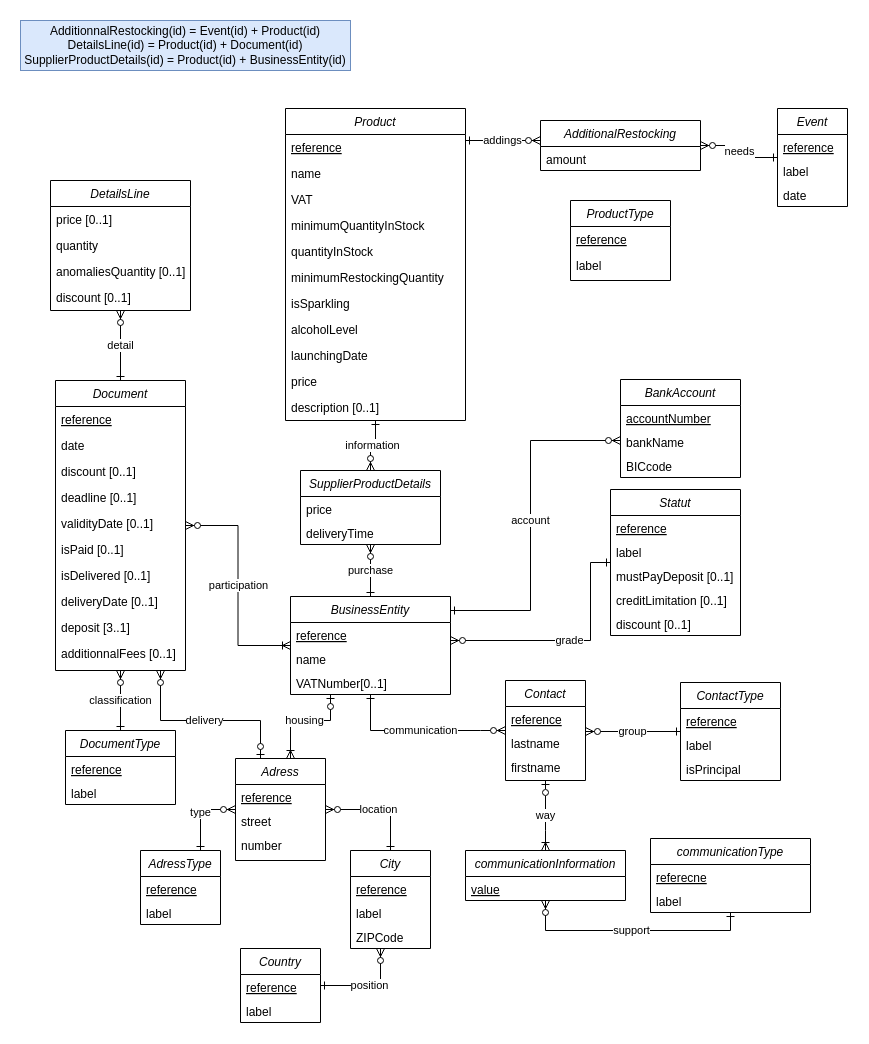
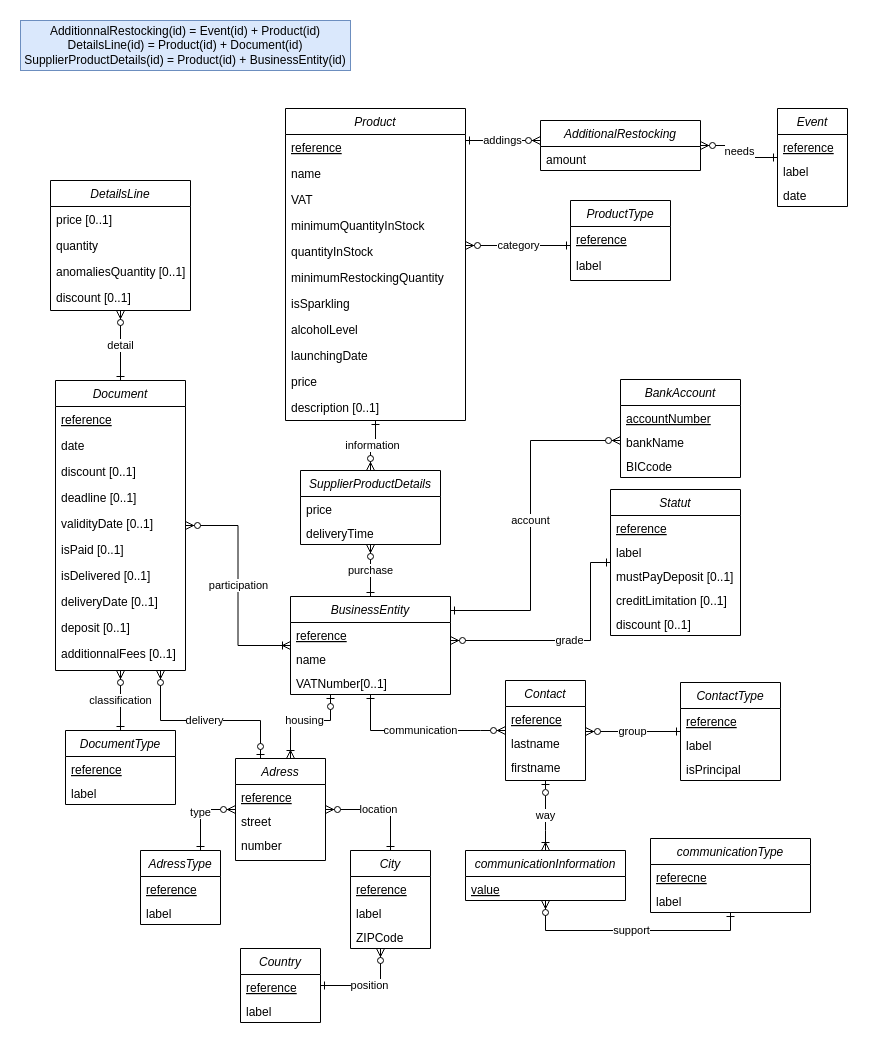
edge "ProductType" -- "Product": added, label "category"
node "deposit [3..1]": label "deposit [3..1]" -> "deposit [0..1]"
